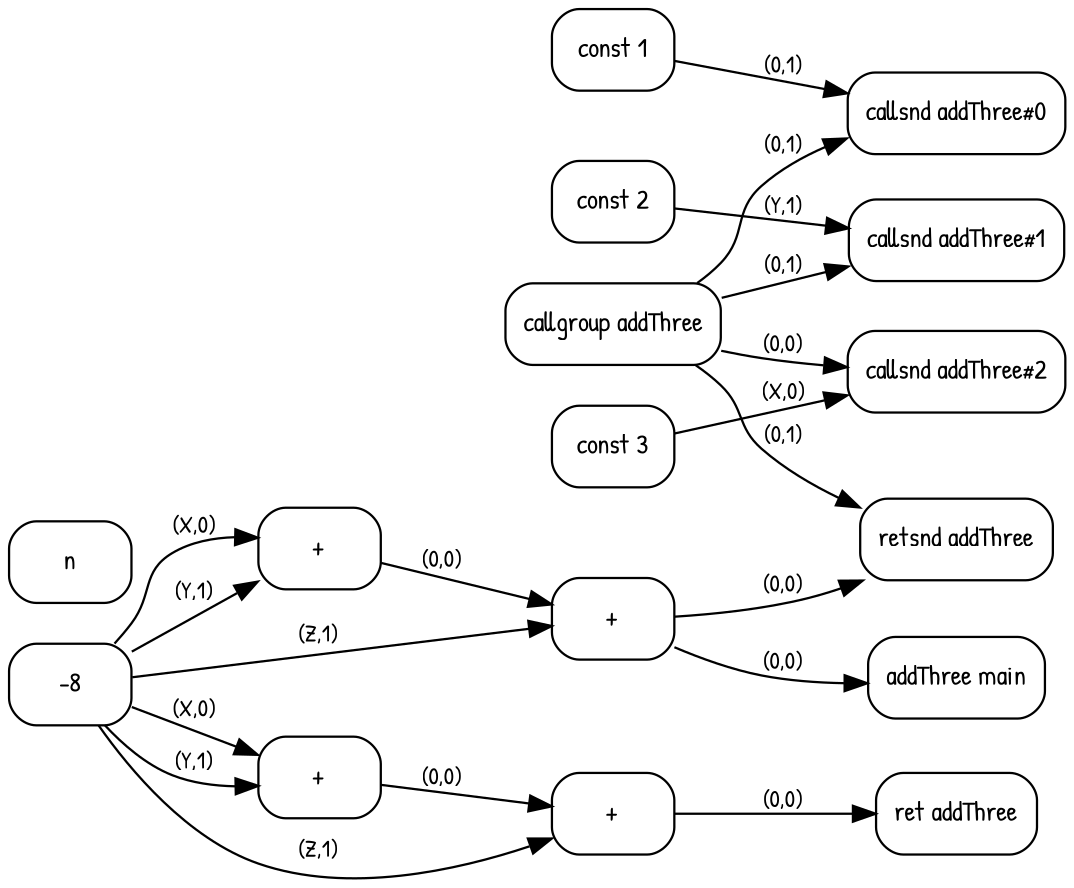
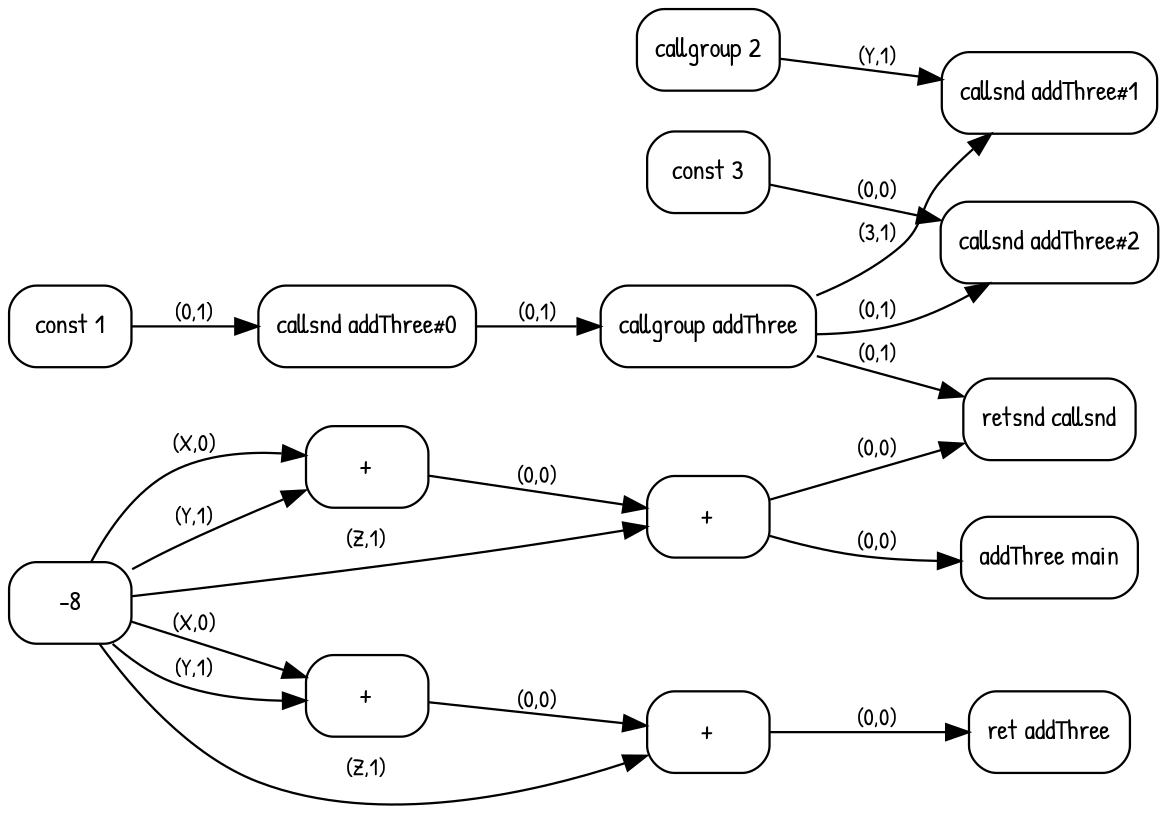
edge "callgroup addThree" -> "callsnd addThree#0": reversed
node "const 2": label "const 2" -> "callgroup 2"
edge "callgroup addThree" -> "callsnd addThree#1": label "(0,1)" -> "(3,1)"
edge "callgroup addThree" -> "callsnd addThree#2": label "(0,0)" -> "(0,1)"
edge "const 3" -> "callsnd addThree#2": label "(X,0)" -> "(0,0)"
node "retsnd addThree": label "retsnd addThree" -> "retsnd callsnd"
node "n": removed
